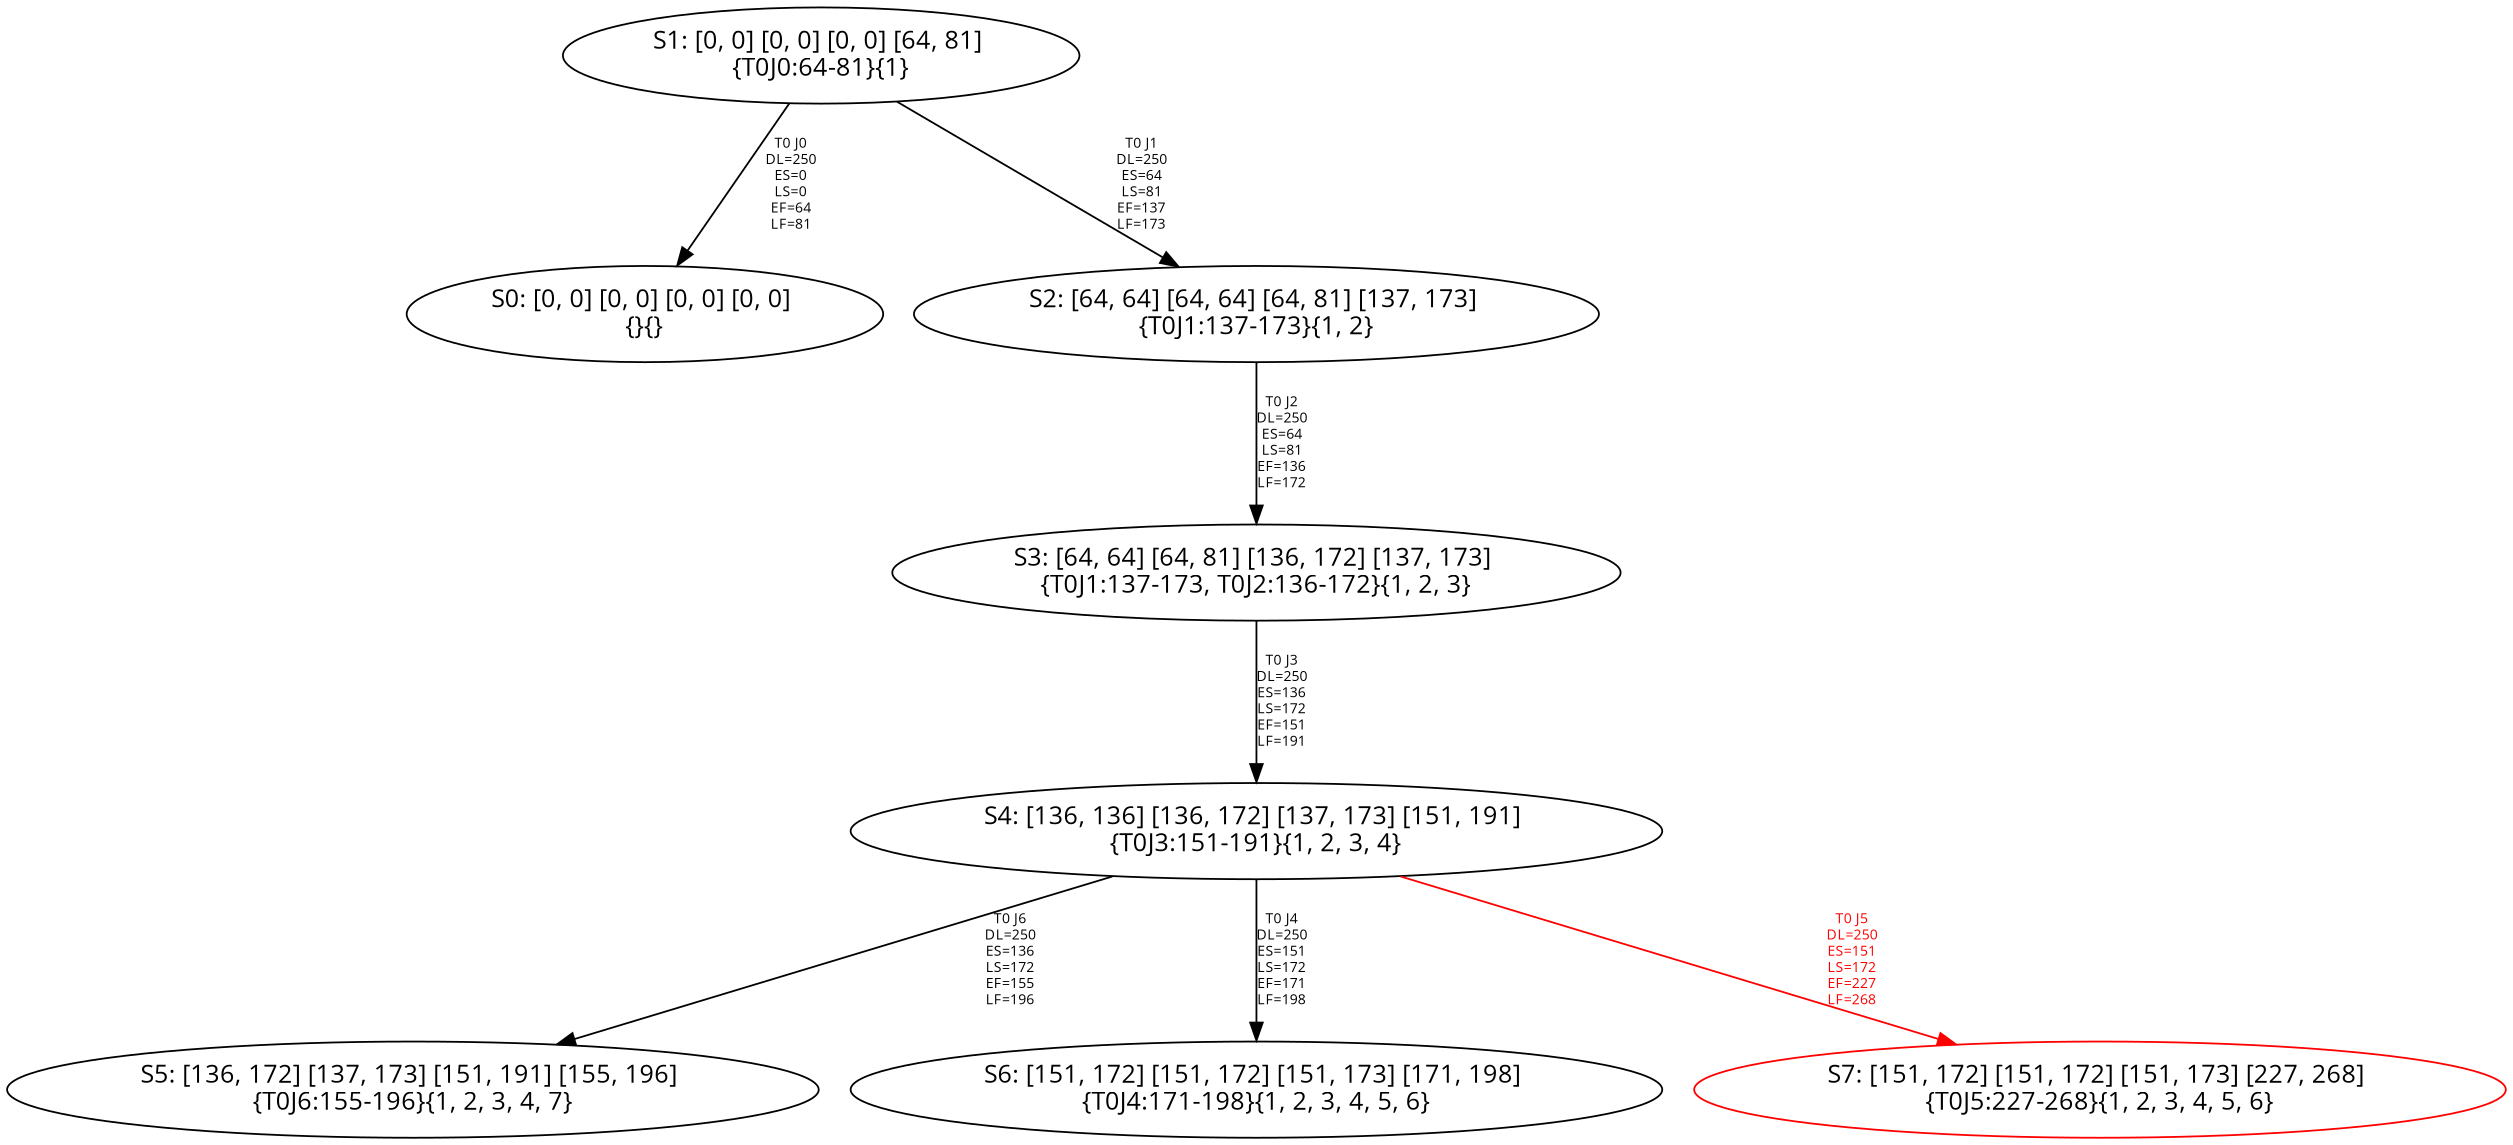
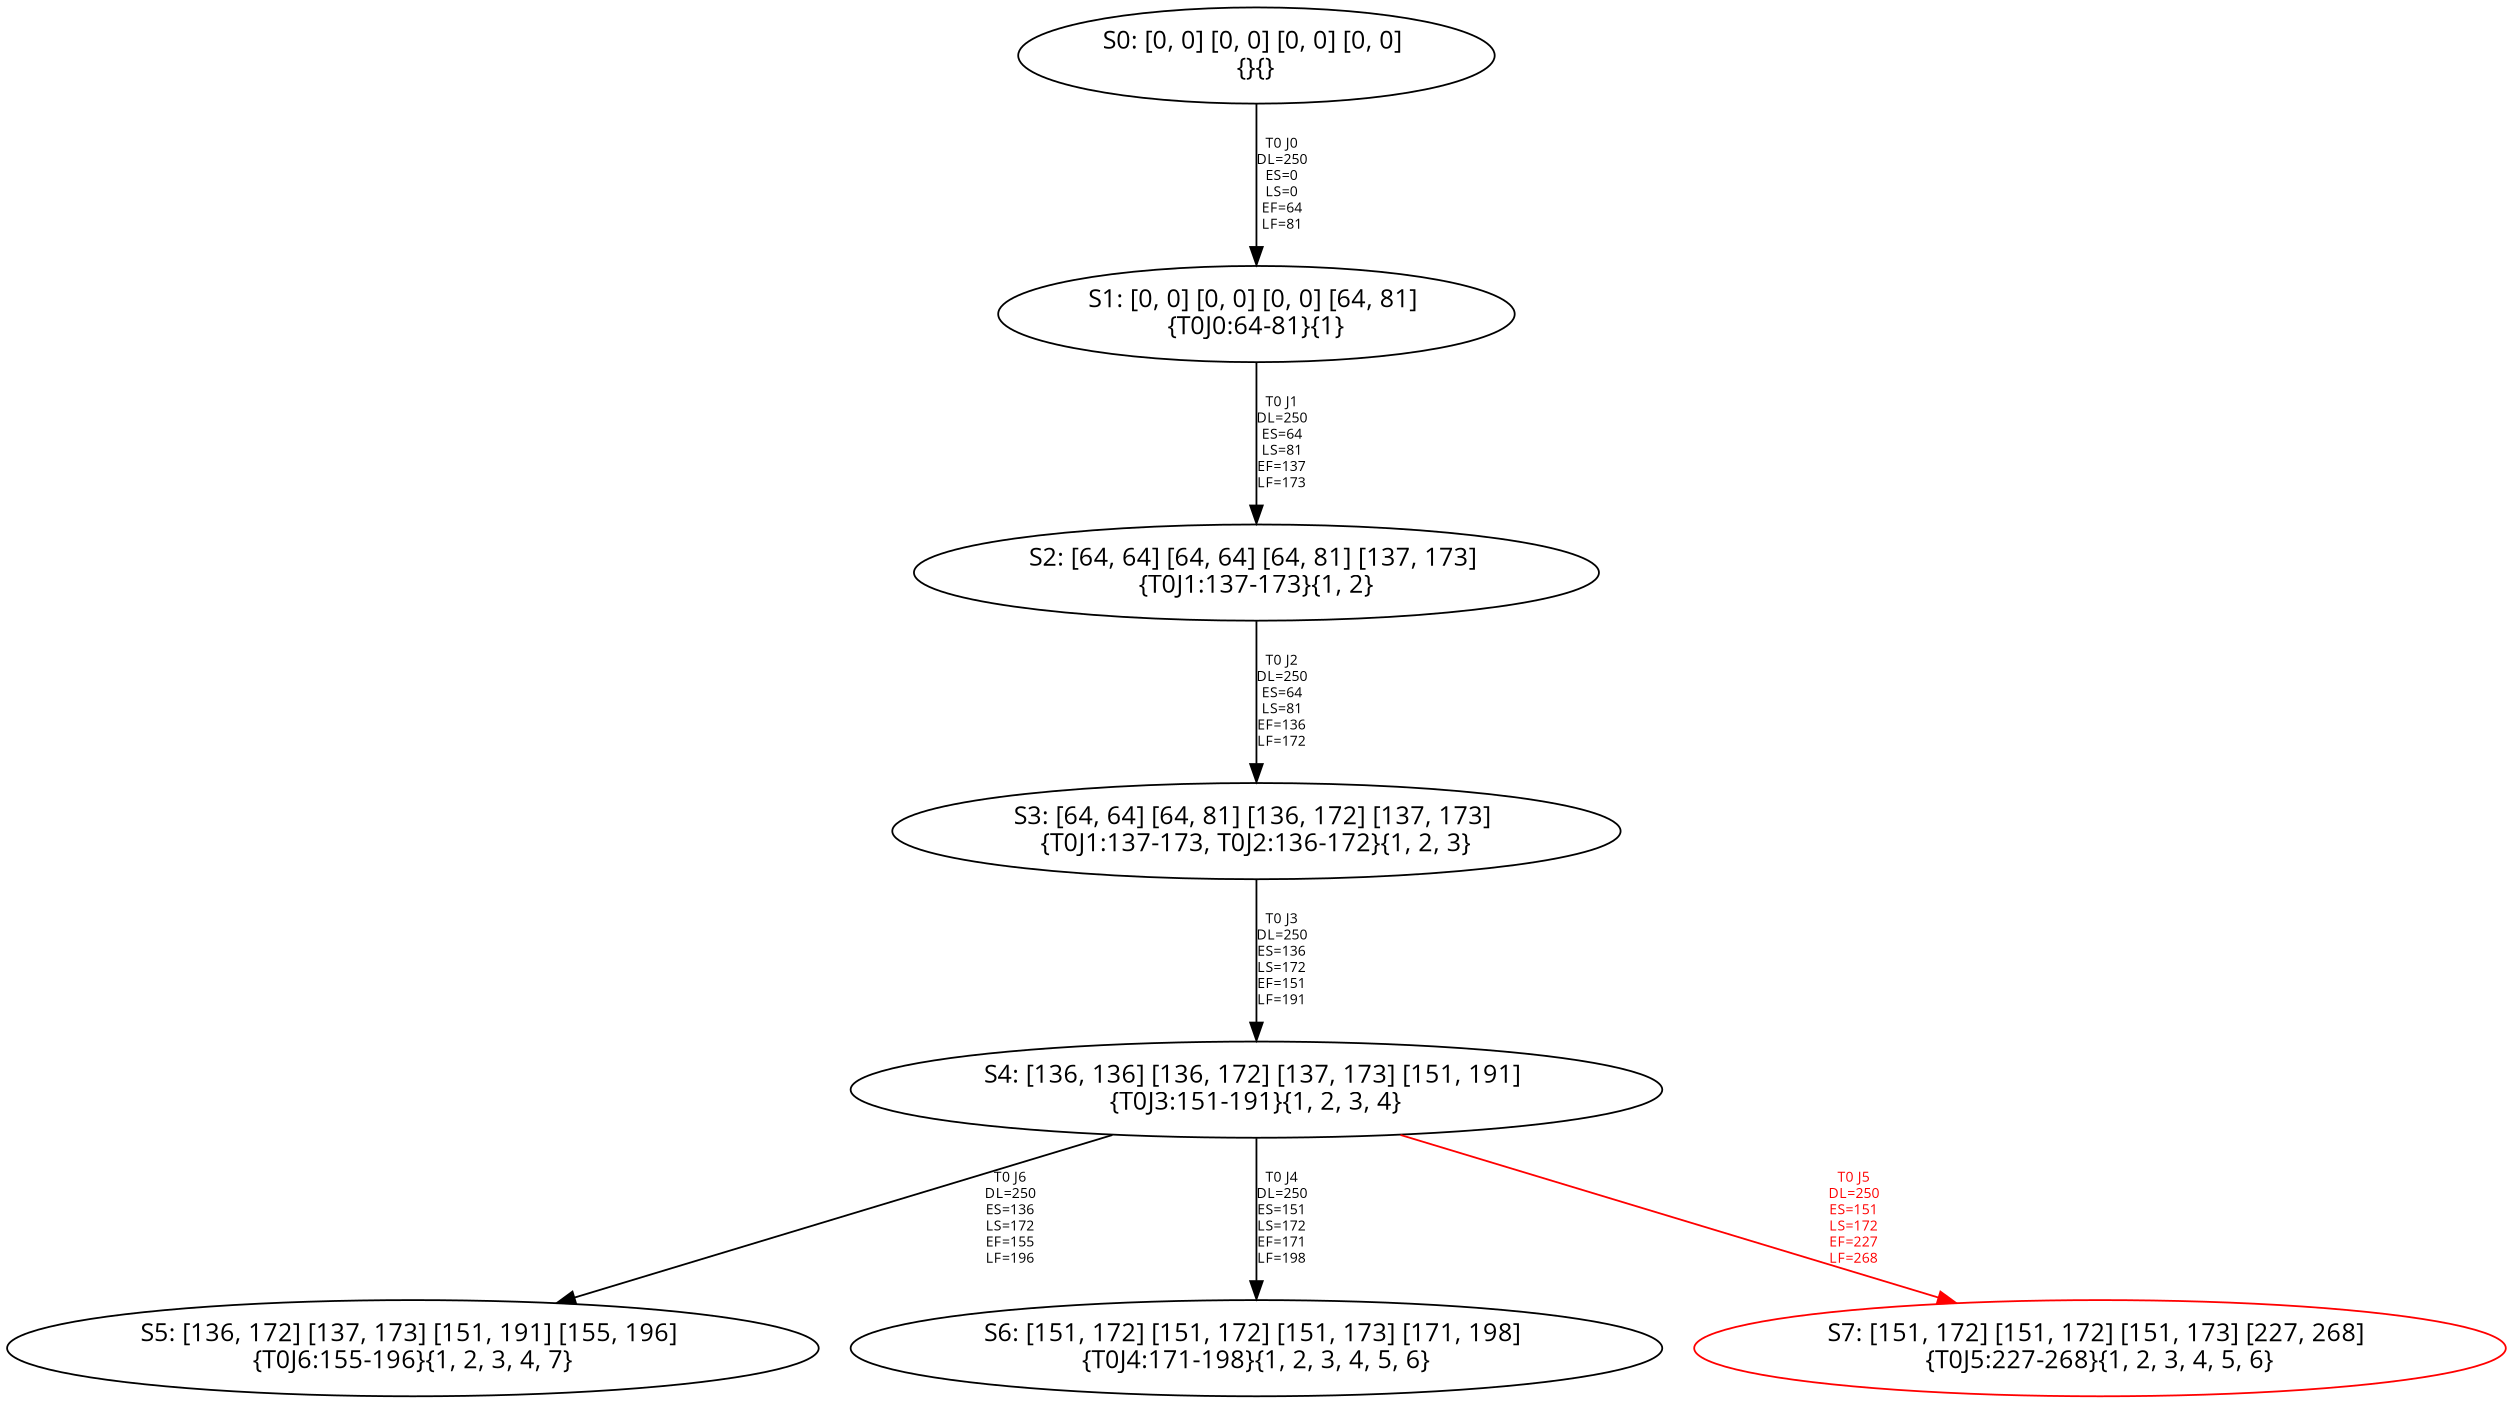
edge "S1: [0, 0] [0, 0] [0, 0] [64, 81] {T0J0:64-81}{1}" -> "S0: [0, 0] [0, 0] [0, 0] [0, 0] {}{}": reversed
